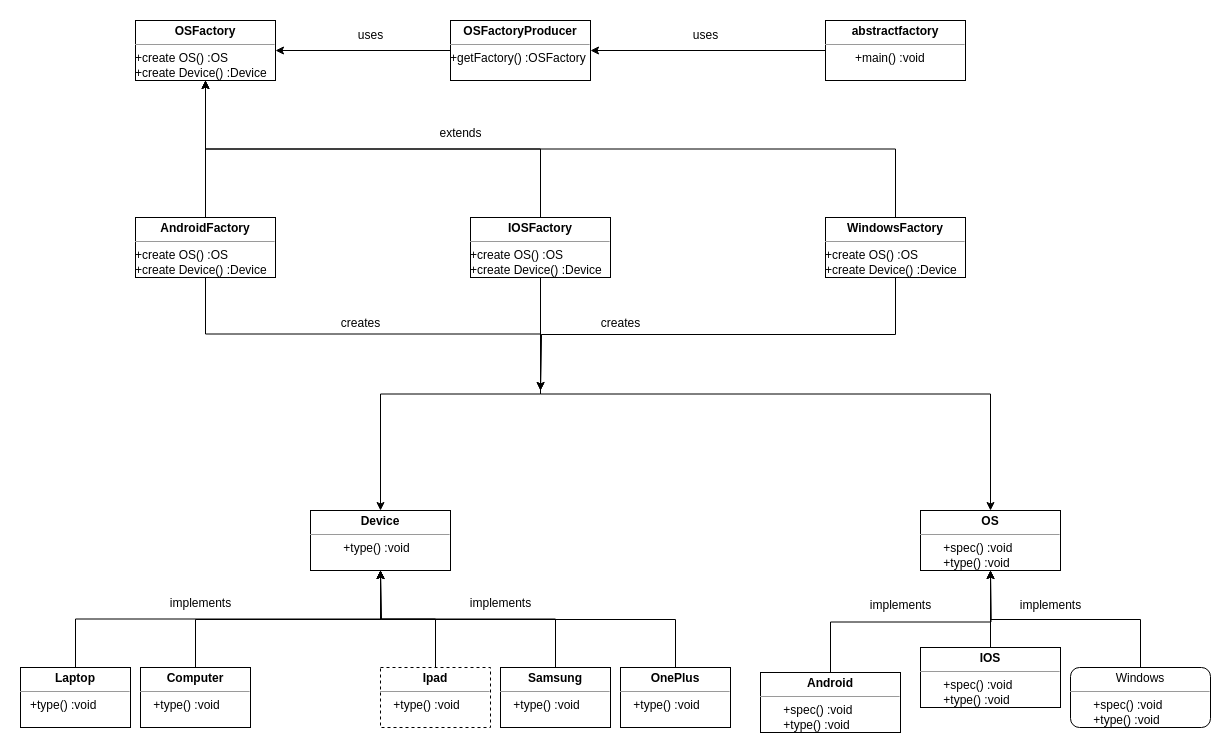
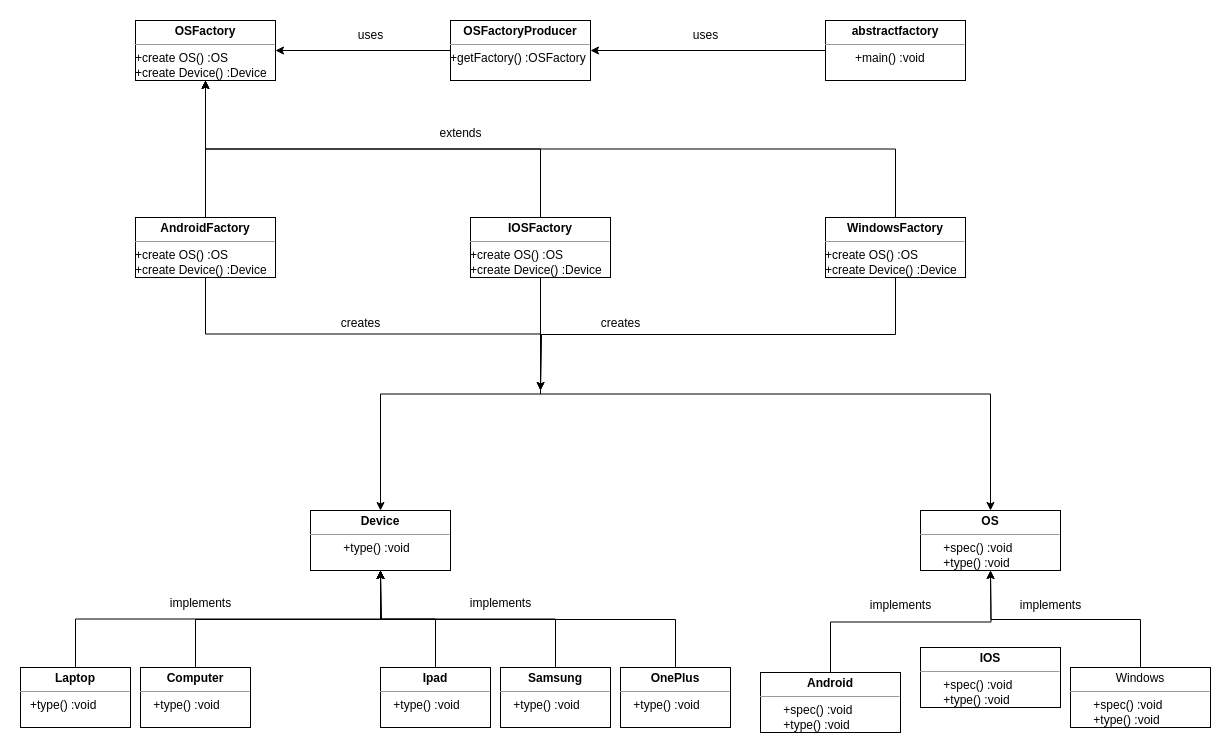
edge "IOS +spec() :void +type() :void" -> "OS +spec() :void +type() :void": removed
node "Ipad +type() :void": style dashed -> solid
node "Windows +spec() :void +type() :void": shape rounded rectangle -> rectangle
